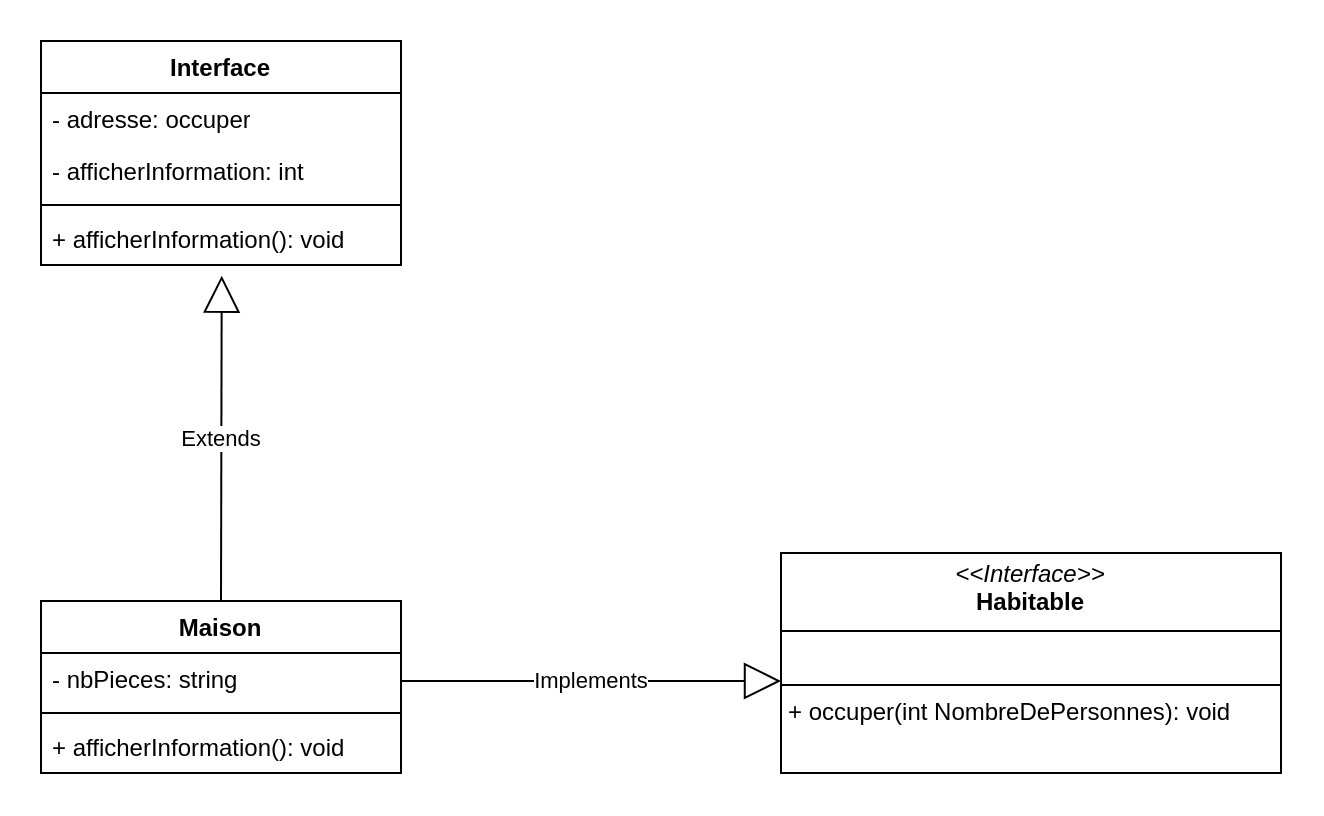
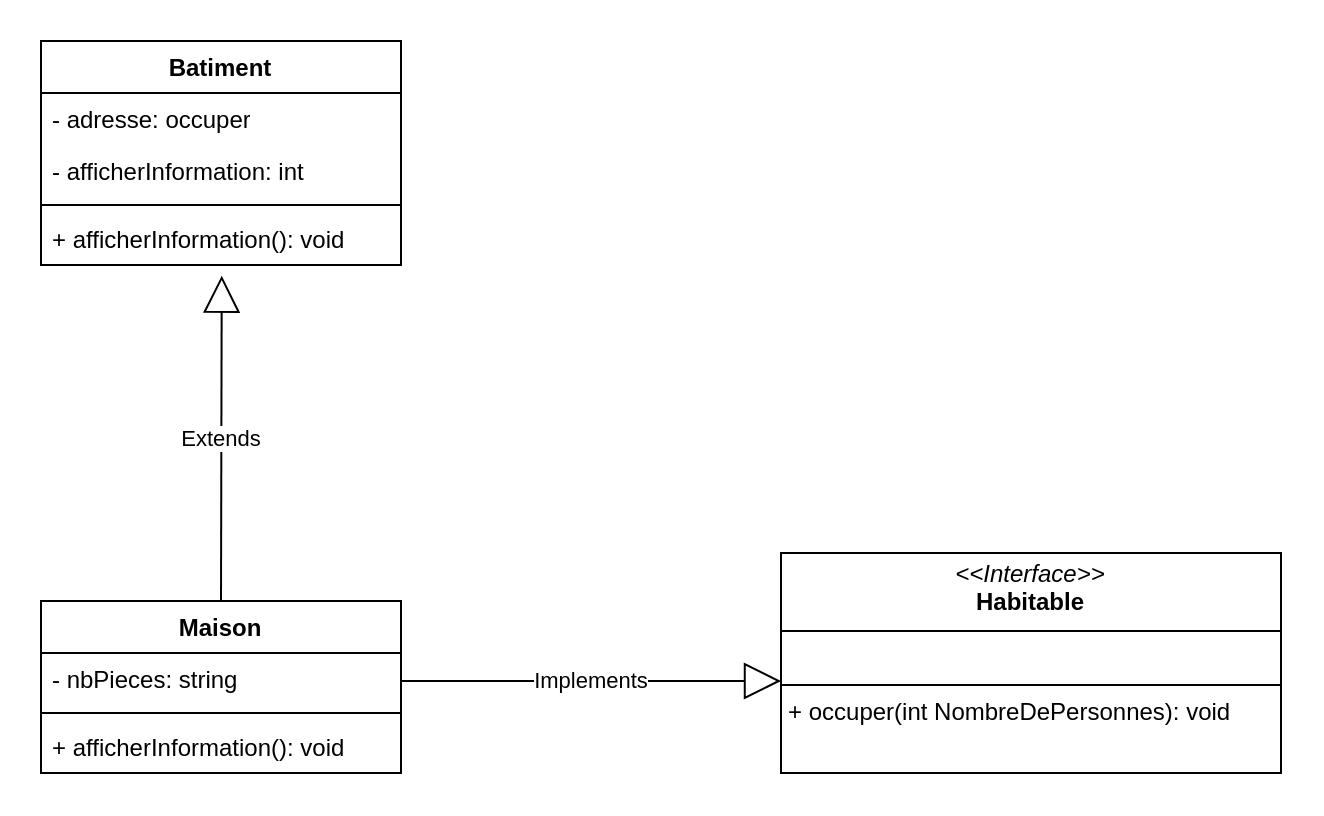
node "Interface": label "Interface" -> "Batiment"
